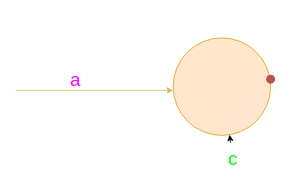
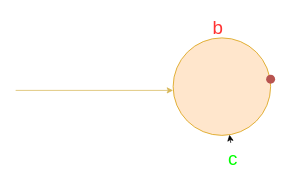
node "b": added
node "a": removed
